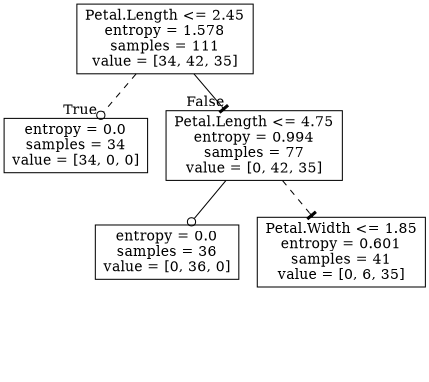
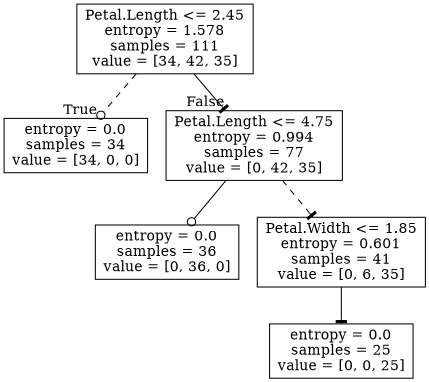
node "entropy = 0.0 samples = 25 value = [0, 0, 25]": added
